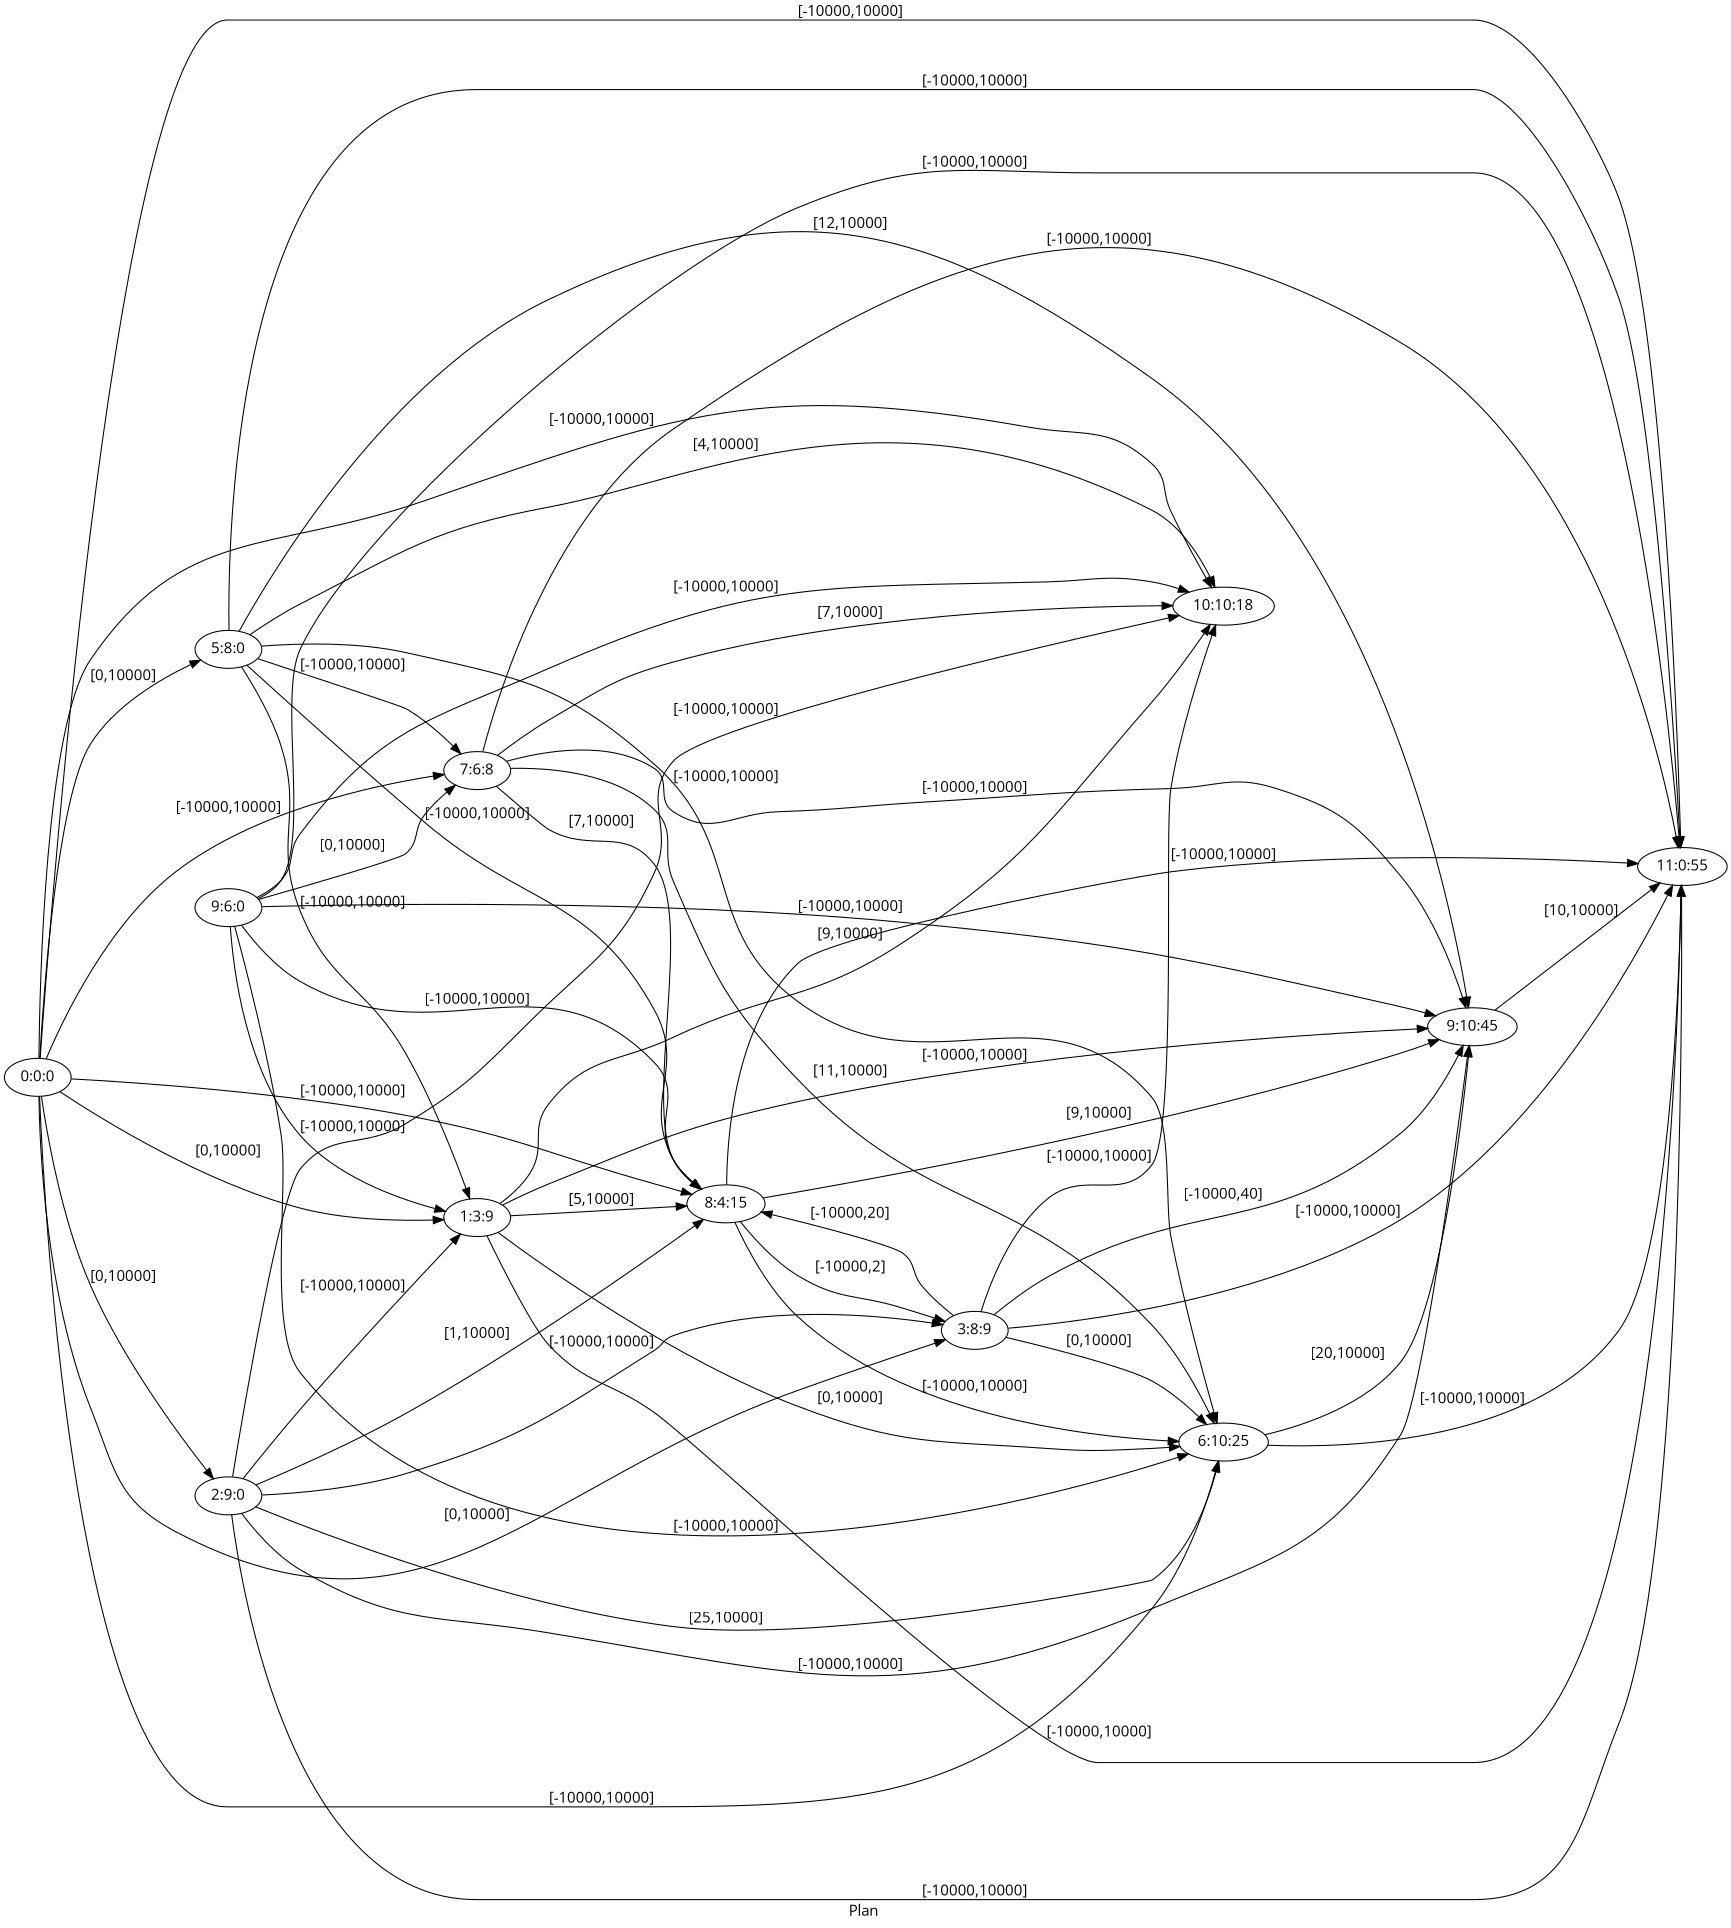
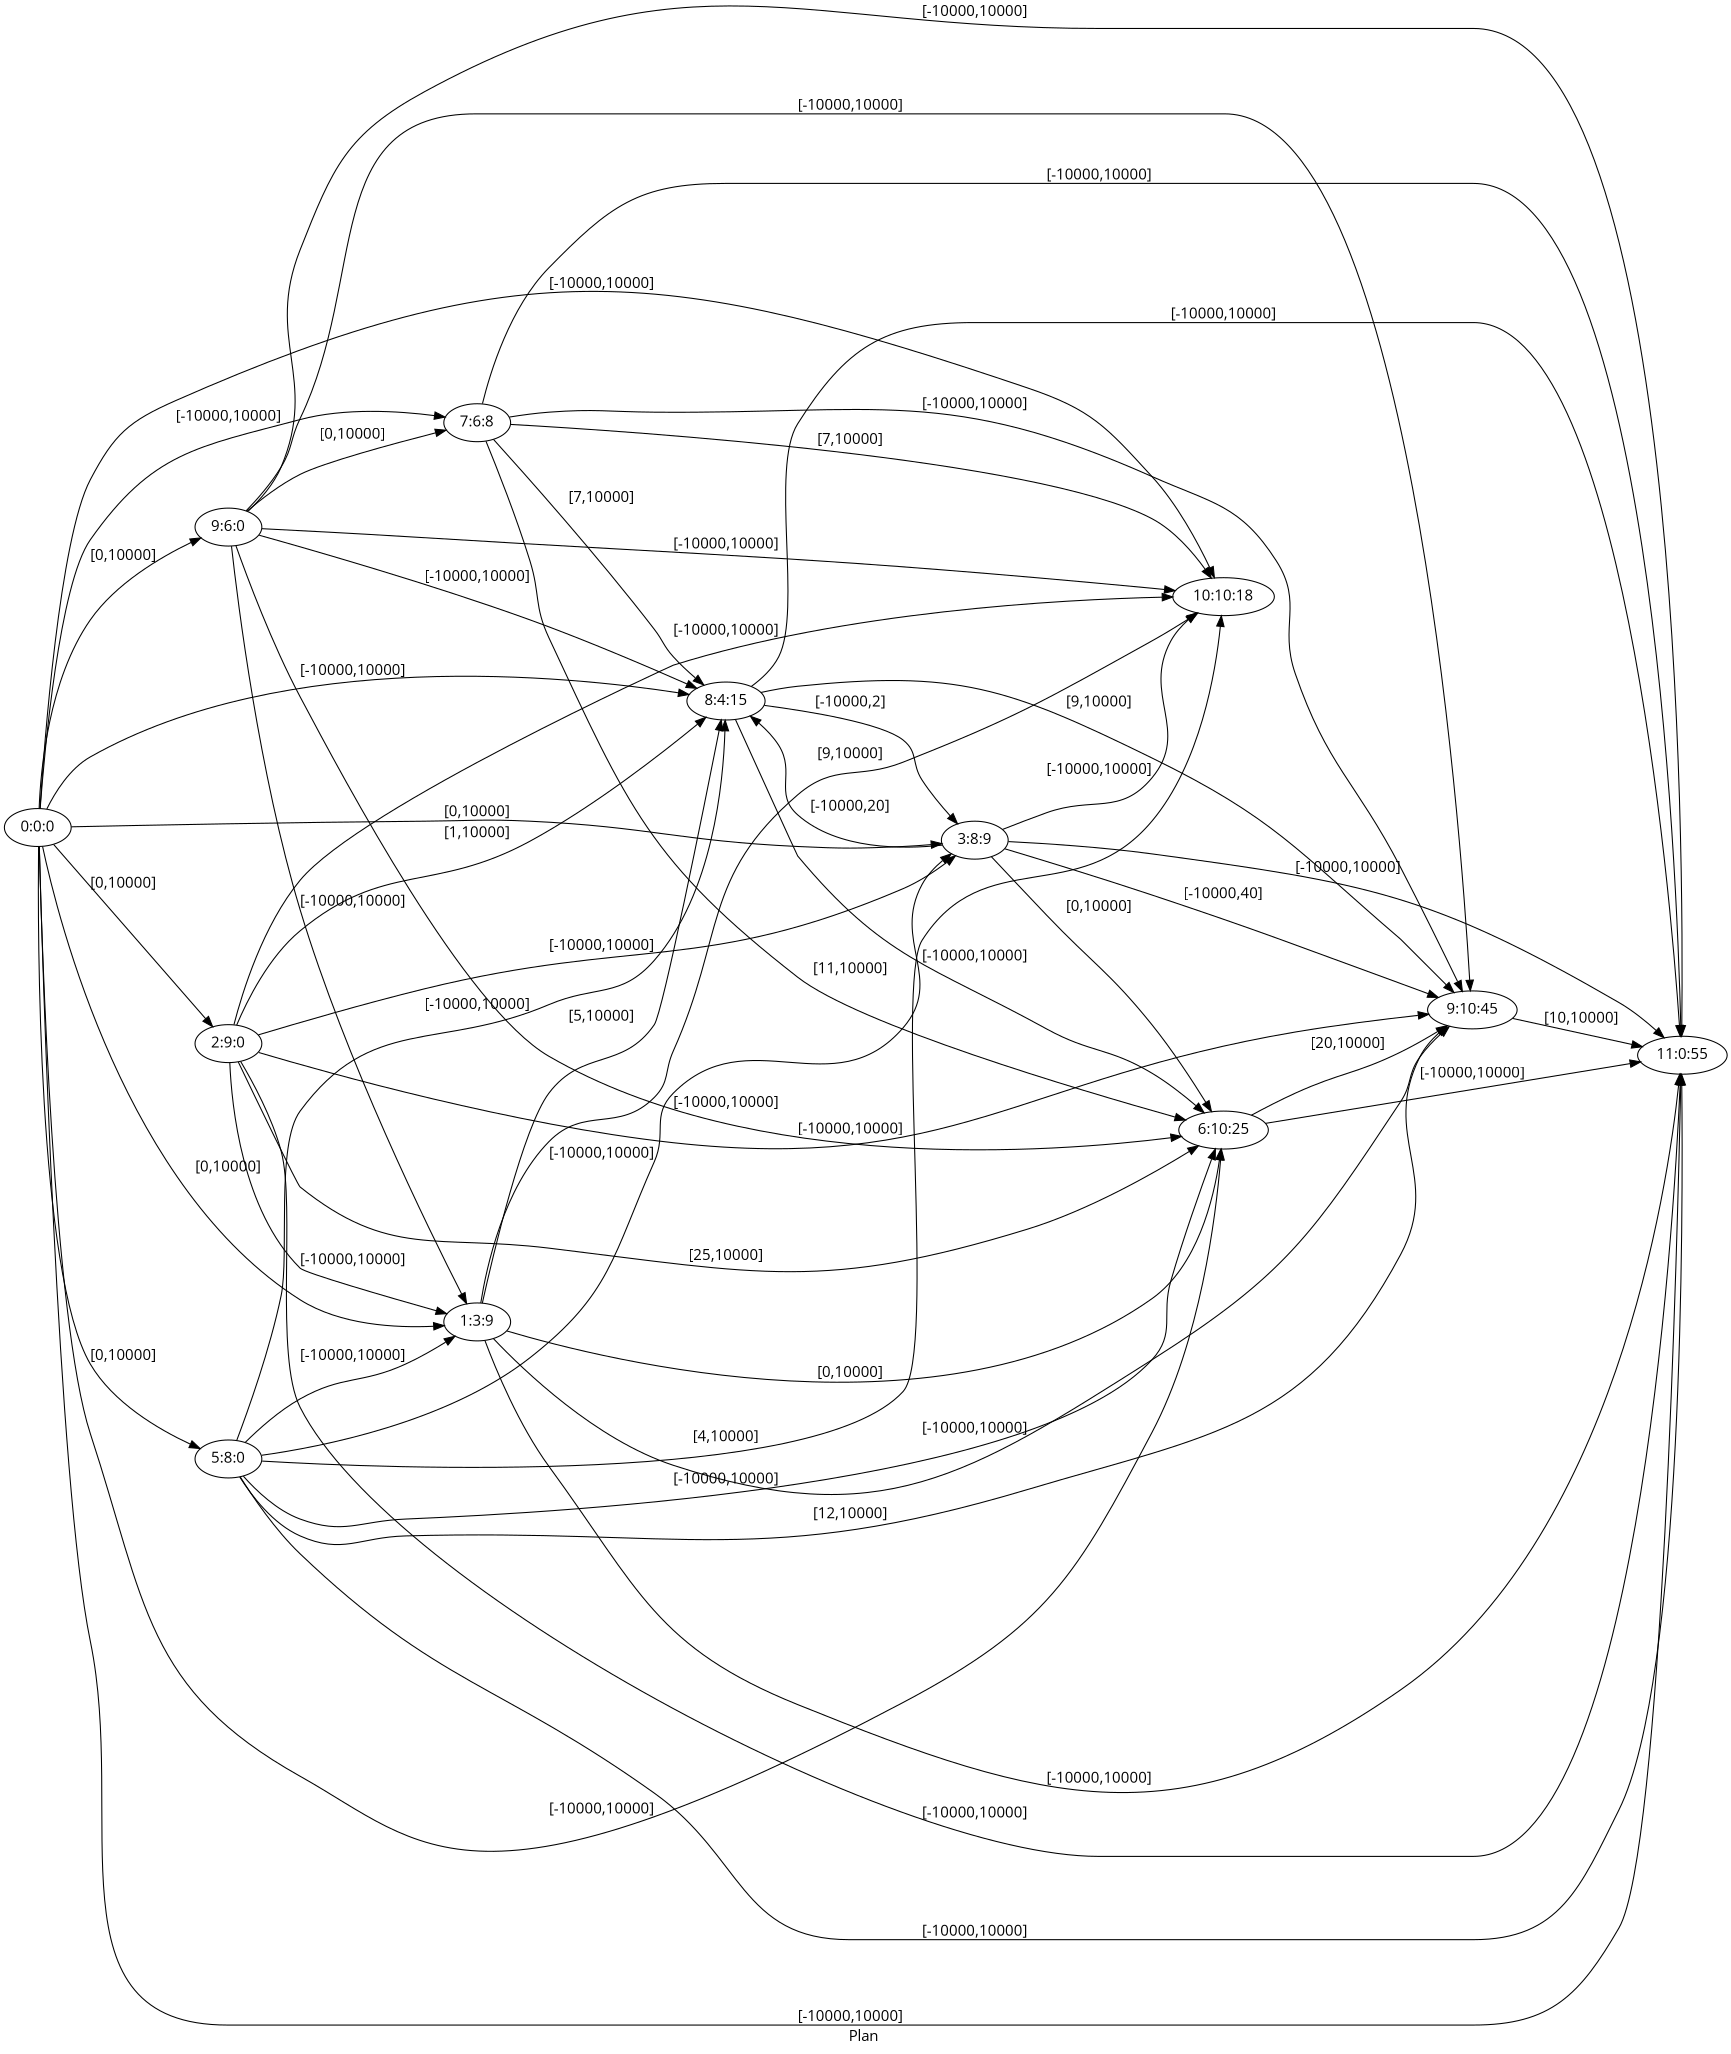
edge "0:0:0" -> "9:6:0": added, label "[0,10000]"
edge "5:8:0" -> "7:6:8": now "5:8:0" -> "3:8:9"
